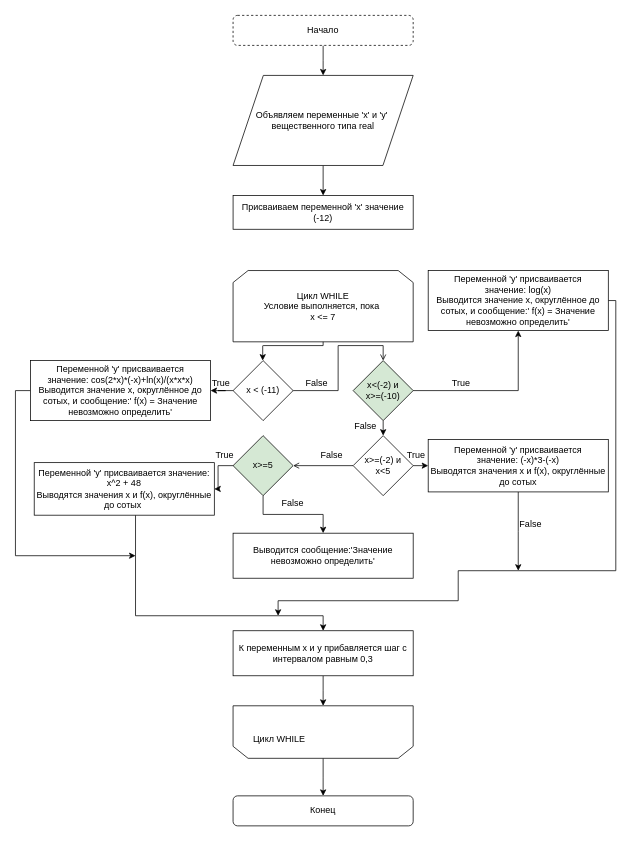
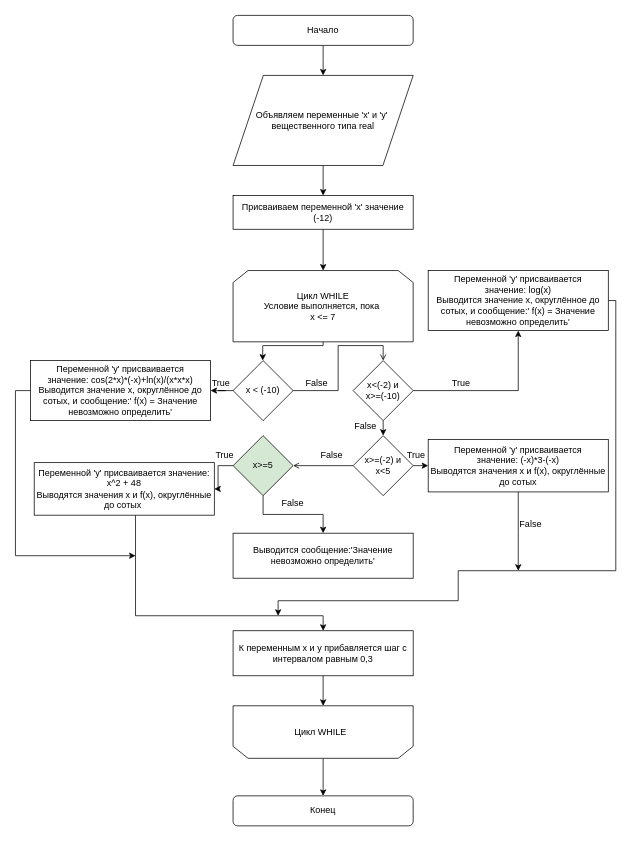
node "Начало": style dashed -> solid
edge "Присваиваем переменной 'x' значение (-12)" -> "Цикл WHILE Условие выполняется, пока x <= 7": added
node "x < (-11)": label "x < (-11)" -> "x < (-10)"
node "x<(-2) и x>=(-10)": fillcolor #d5e8d4 -> #ffffff
node "Цикл WHILE": moved (285, 739) -> (327, 732)
